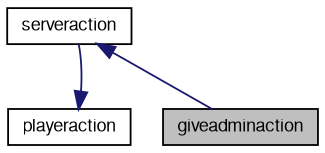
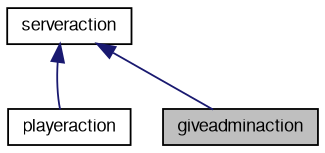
edge "serveraction" -> "playeraction": reversed
